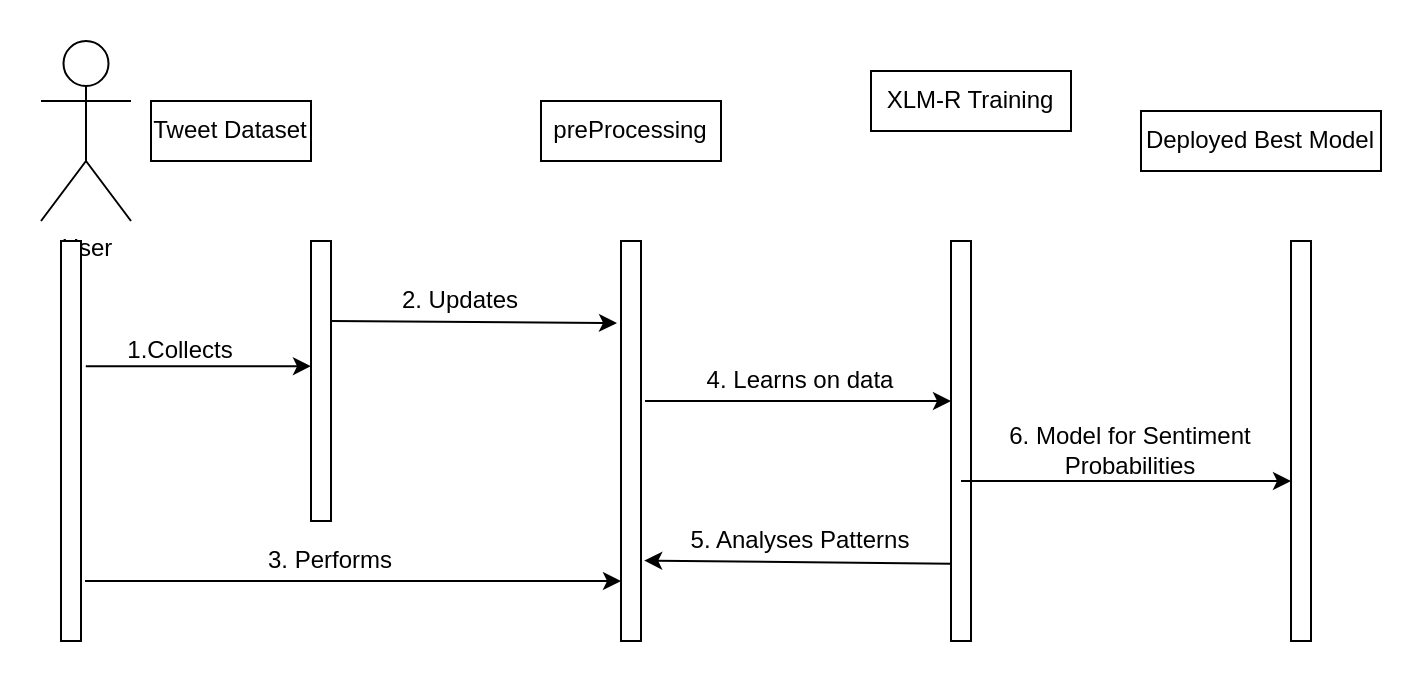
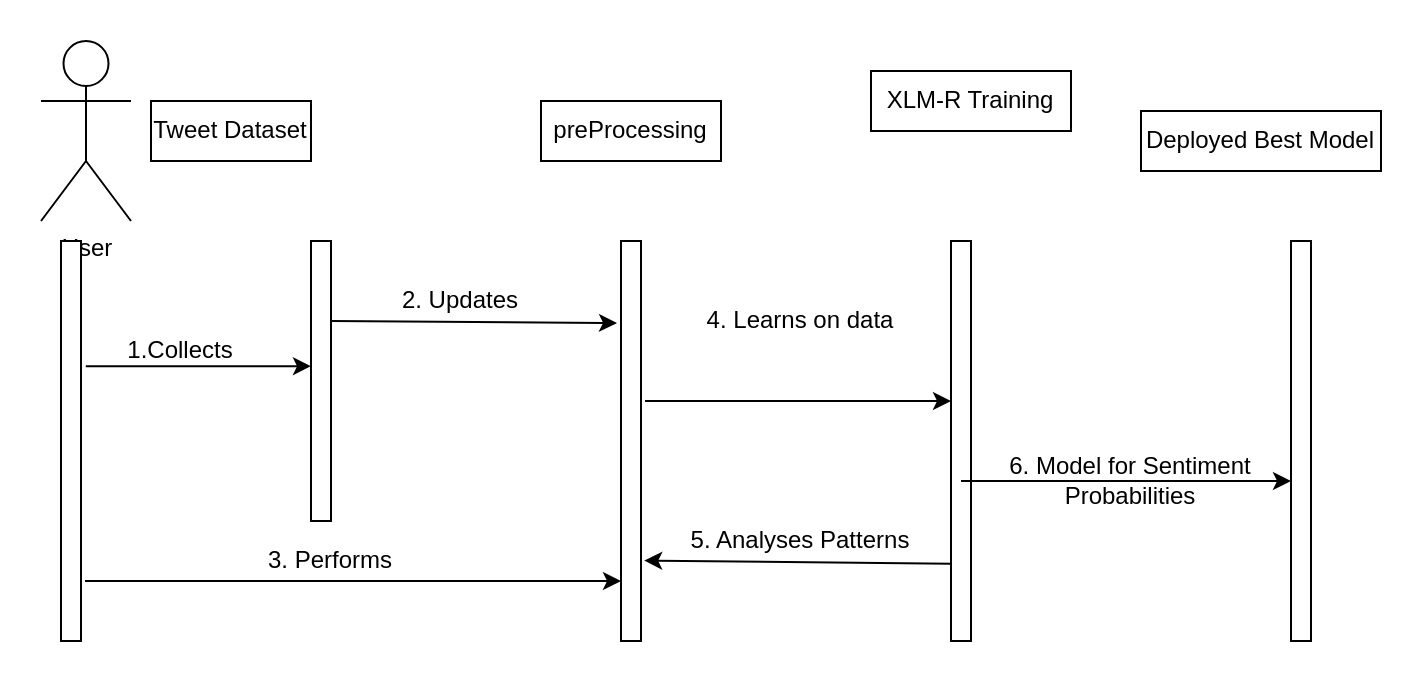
node "4. Learns on data": moved (801, 381) -> (801, 321)
node "6. Model for Sentiment Probabilities": moved (1131, 451) -> (1131, 481)
